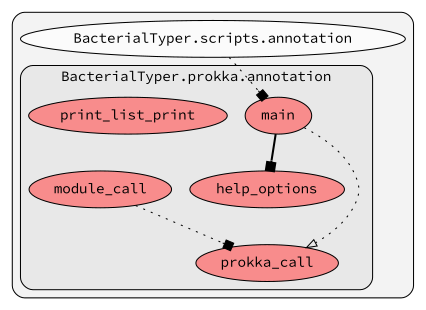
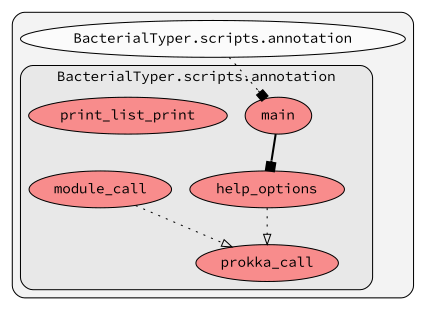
cluster "BacterialTyper.prokka.annotation": label "BacterialTyper.prokka.annotation" -> "BacterialTyper.scripts.annotation"
edge "main" -> "prokka_call": now "help_options" -> "prokka_call"
edge "module_call" -> "prokka_call": arrowhead box -> onormal
